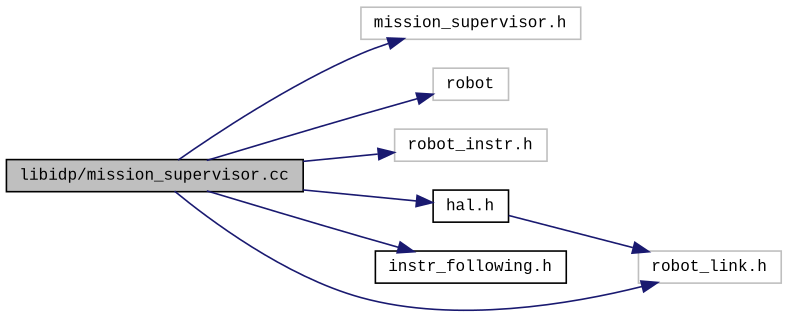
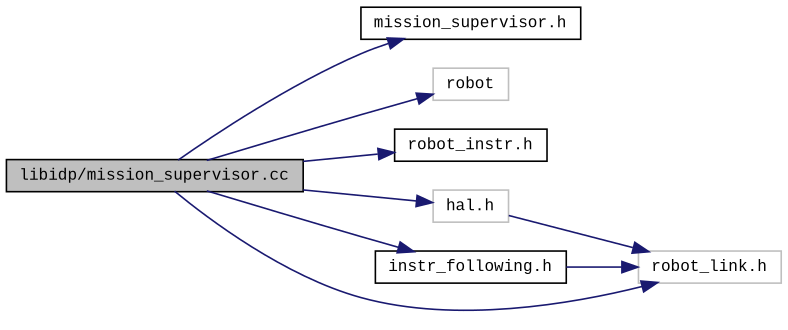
node "mission_supervisor.h": color grey75 -> black
node "robot_instr.h": color grey75 -> black
node "hal.h": color black -> grey75
edge "instr_following.h" -> "robot_link.h": added
